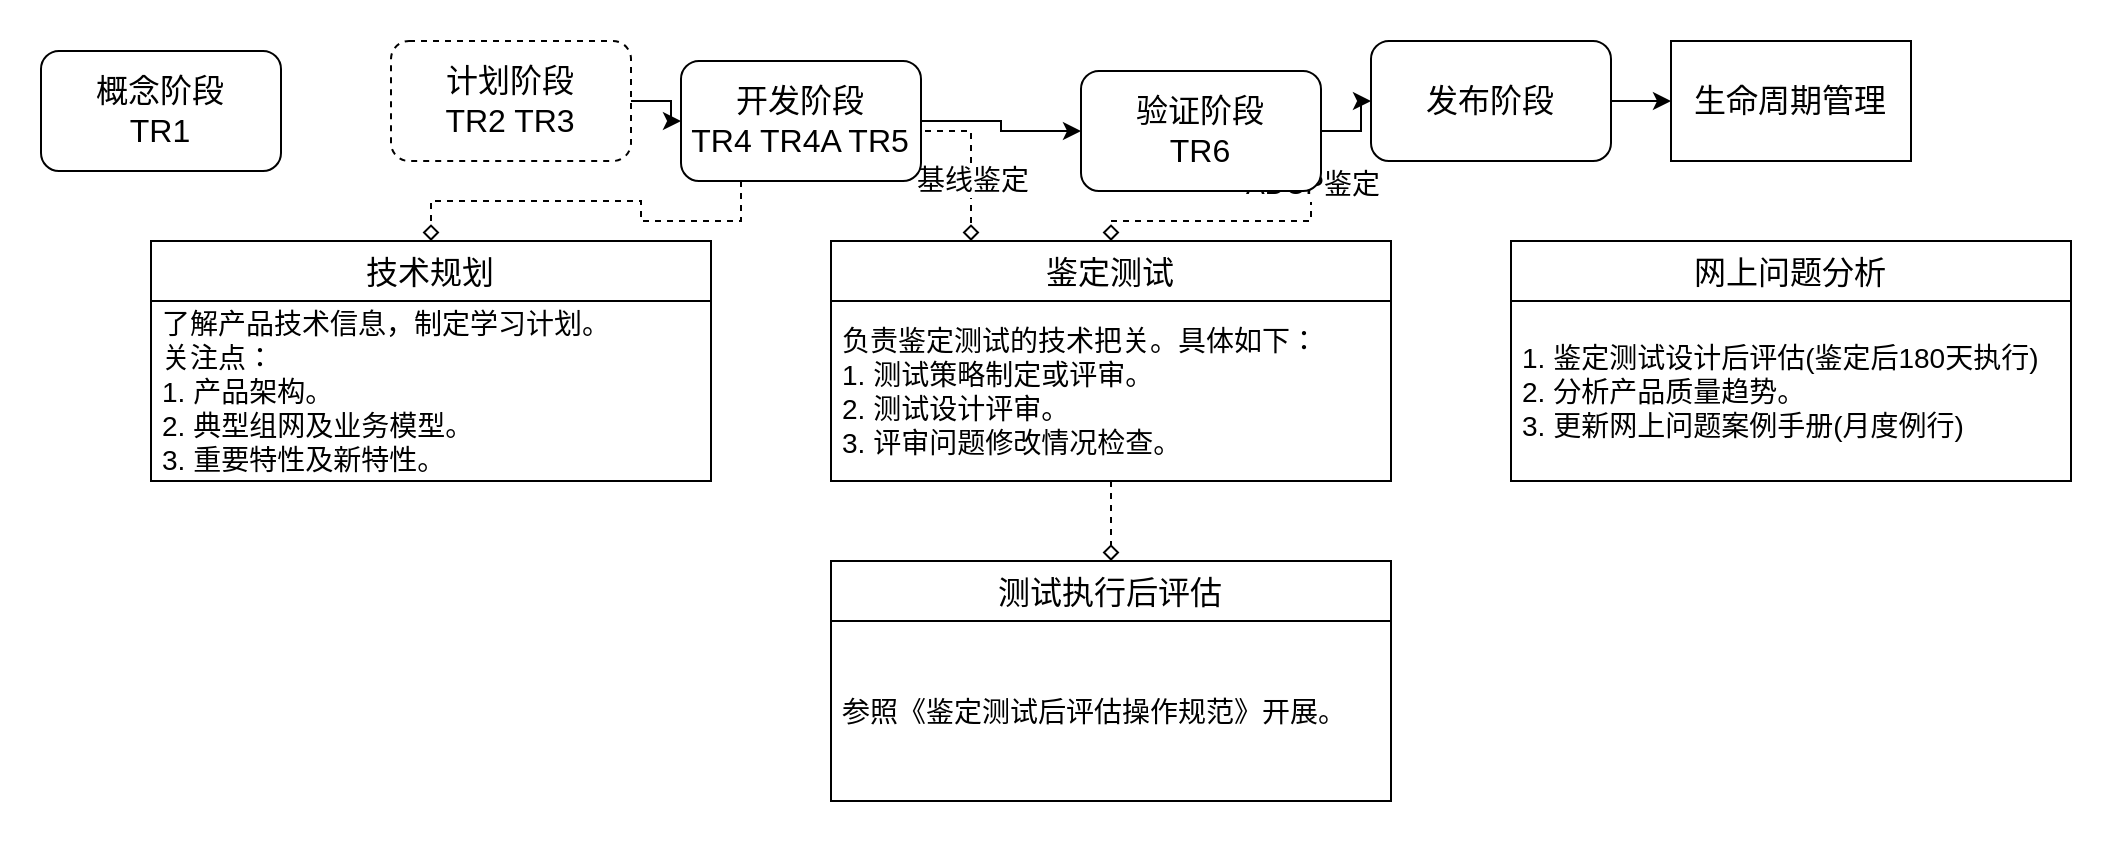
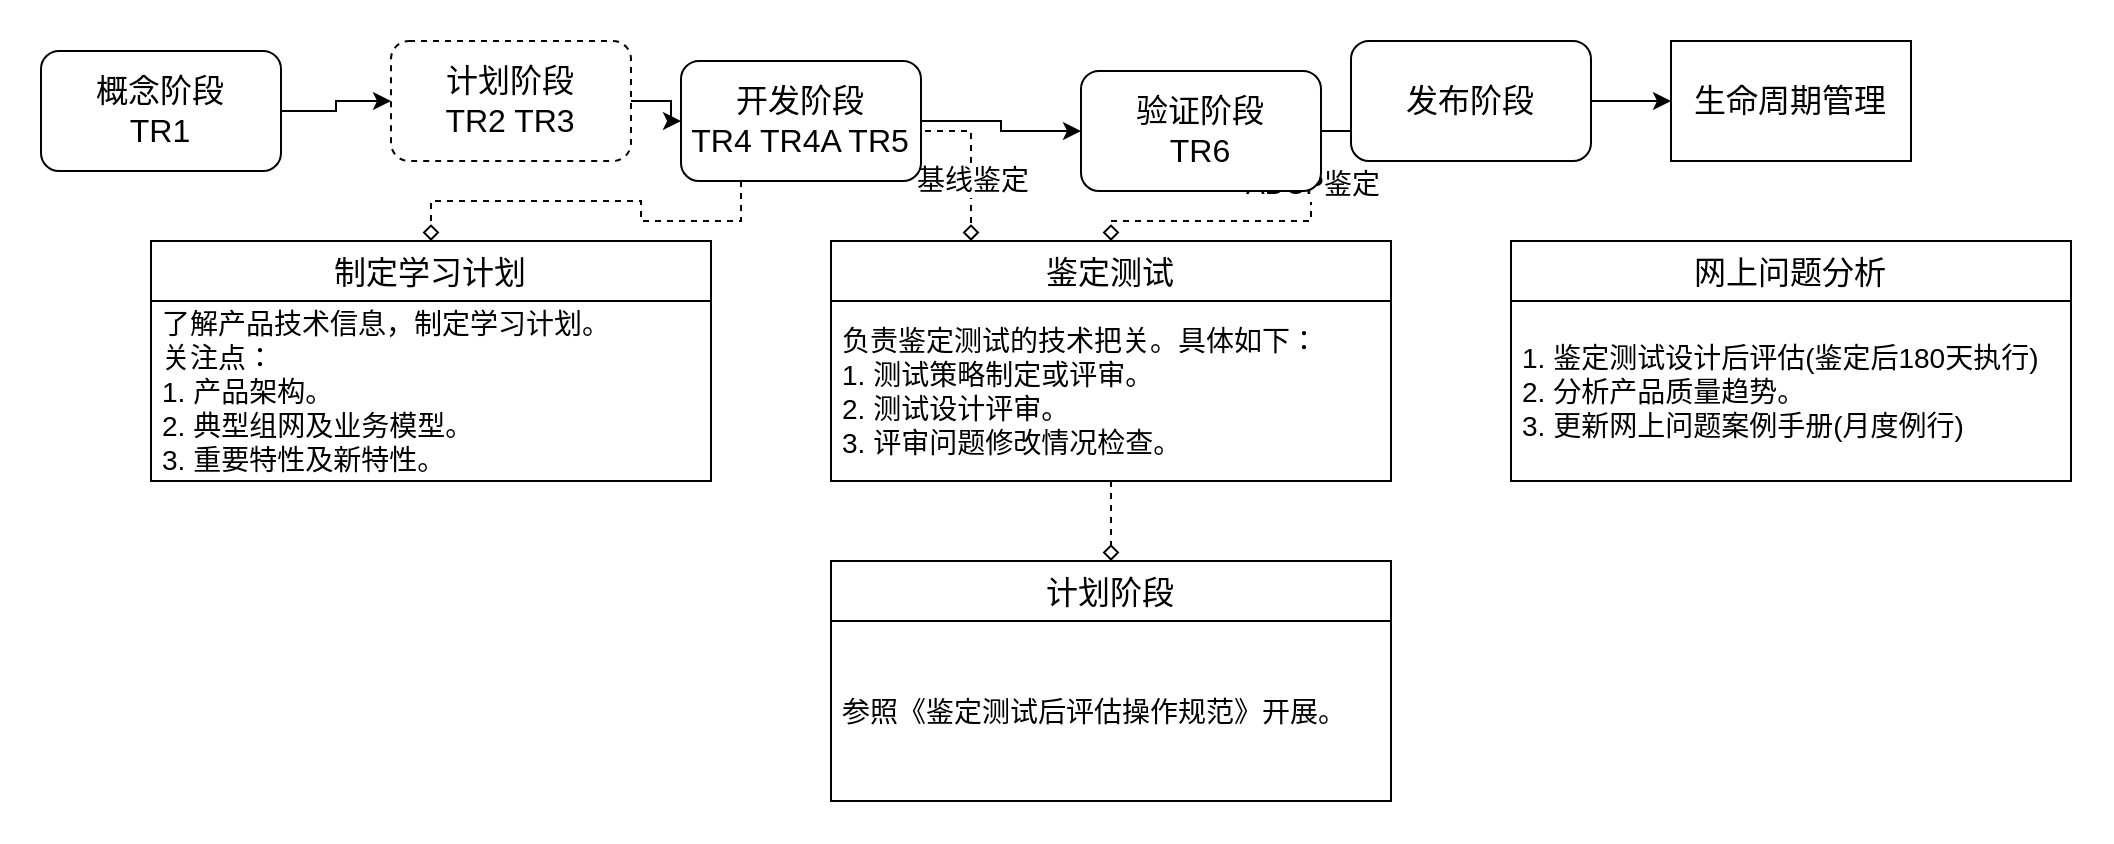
node "发布阶段": moved (1491, 101) -> (1471, 101)
edge "概念阶段 TR1" -> "计划阶段 TR2 TR3": added
node "技术规划": label "技术规划" -> "制定学习计划"
node "测试执行后评估": label "测试执行后评估" -> "计划阶段"
